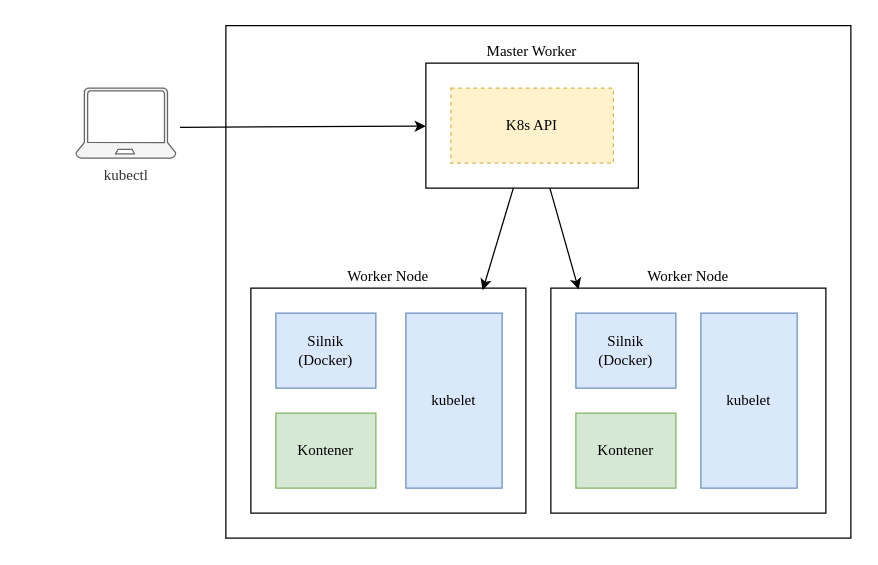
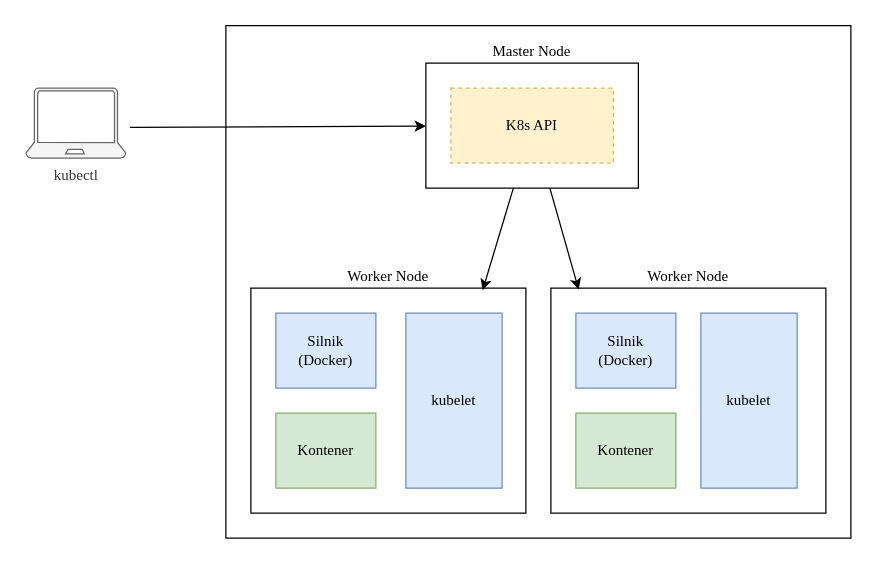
node "Master Worker": label "Master Worker" -> "Master Node"
node "kubectl": moved (126, 123) -> (76, 123)
